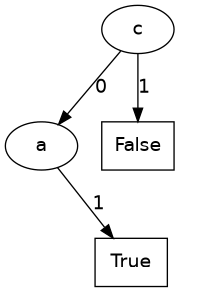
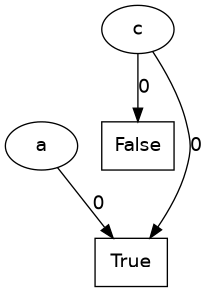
edge "c" -> "a": now "c" -> "True"
edge "c" -> "False": label "1" -> "0"
edge "a" -> "True": label "1" -> "0"
